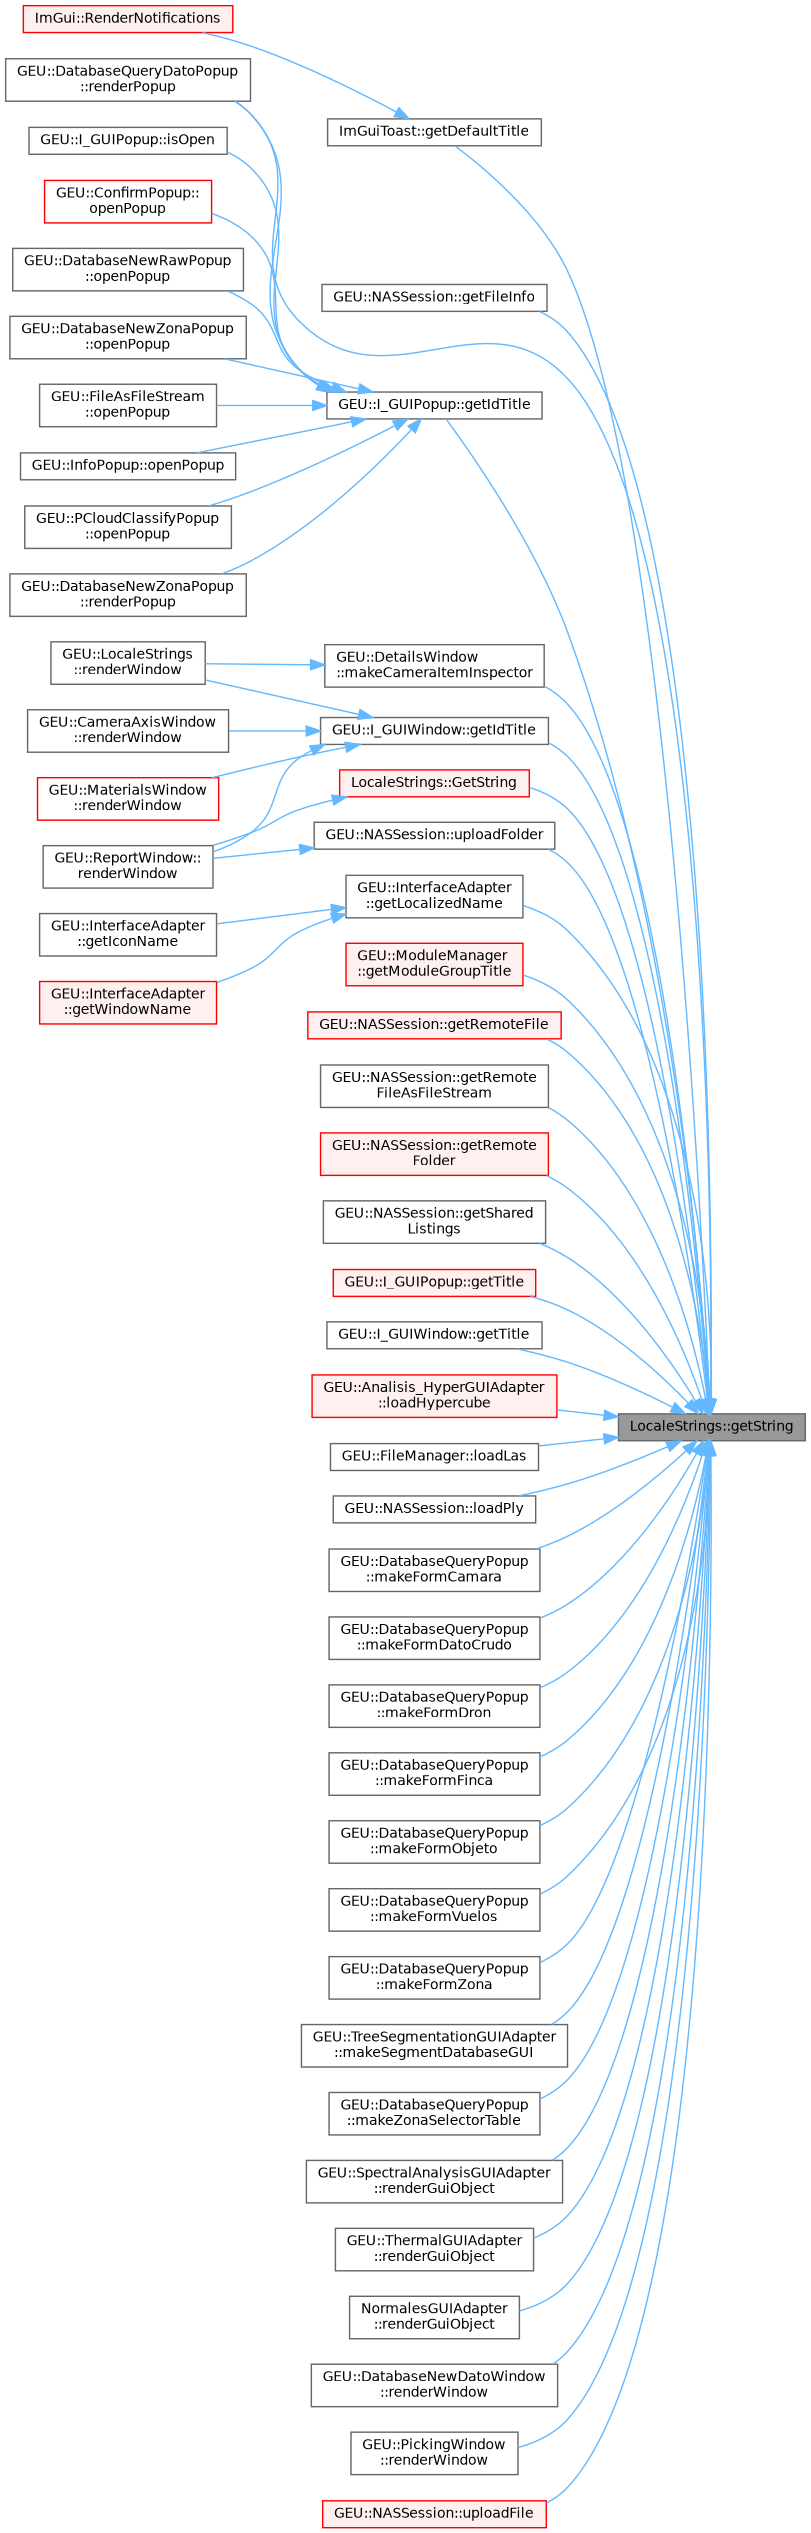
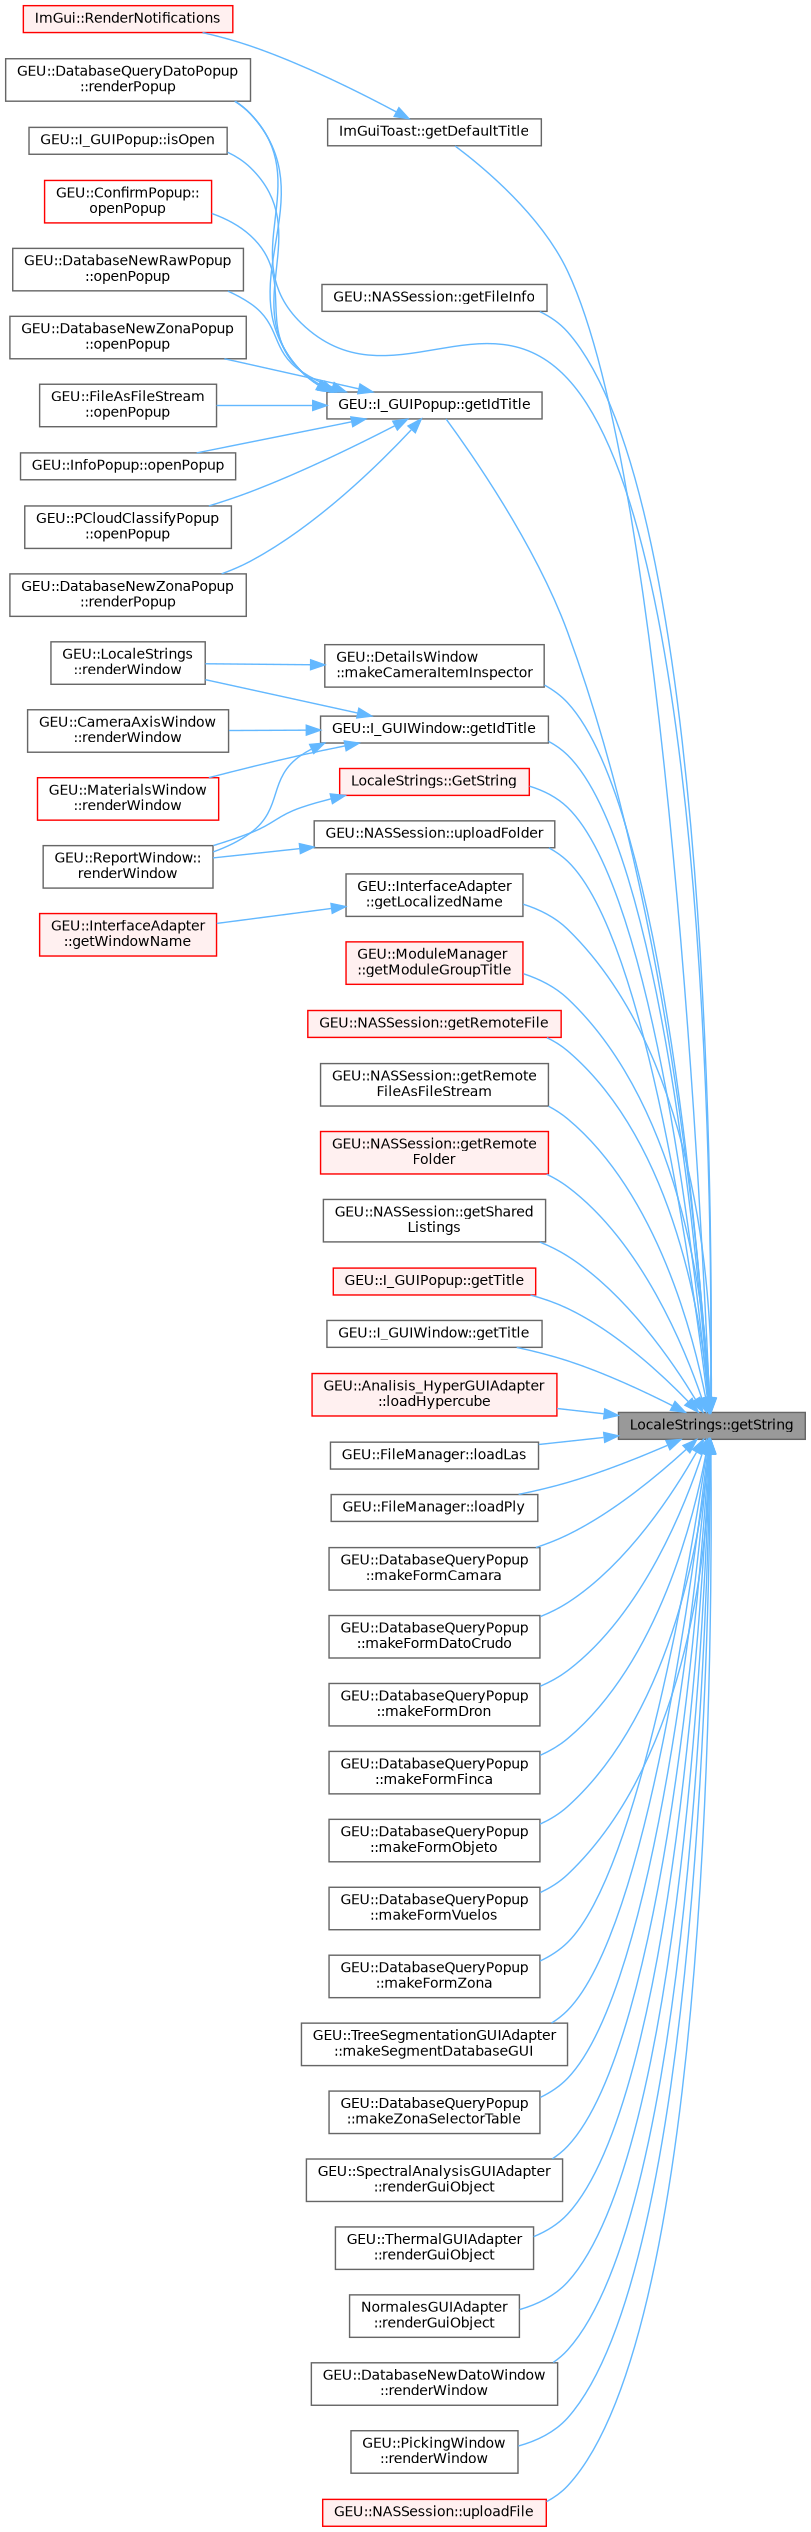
node "GEU::InterfaceAdapter ::getIconName": removed
node "GEU::NASSession::loadPly": label "GEU::NASSession::loadPly" -> "GEU::FileManager::loadPly"
